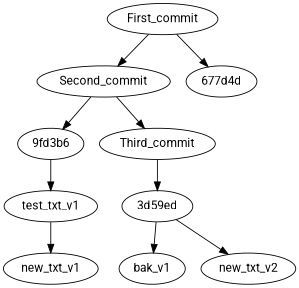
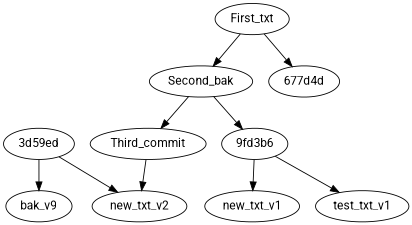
node "First_commit": label "First_commit" -> "First_txt"
node "Second_commit": label "Second_commit" -> "Second_bak"
edge "Third_commit" -> "3d59ed": now "Third_commit" -> "new_txt_v2"
edge "test_txt_v1" -> "new_txt_v1": now "9fd3b6" -> "new_txt_v1"
node "bak_v1": label "bak_v1" -> "bak_v9"
